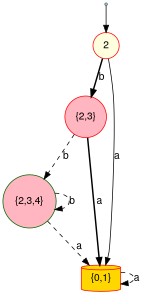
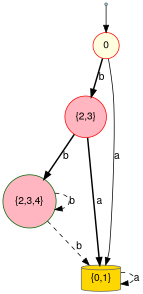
node "2": label "2" -> "0"
edge "{2,3}" -> "{2,3,4}": style dashed -> bold
edge "{2,3,4}" -> "{0,1}": label "a" -> "b"
node "{0,1}": color red -> gray40
